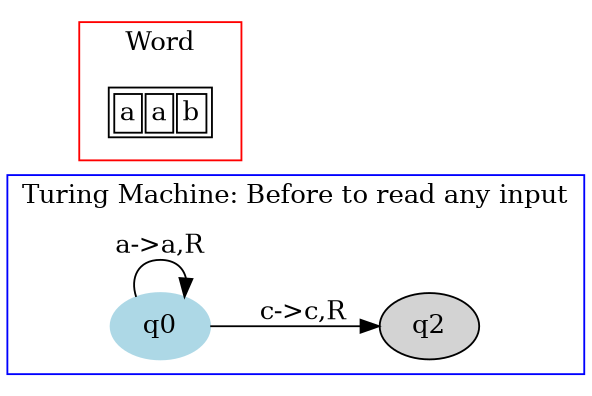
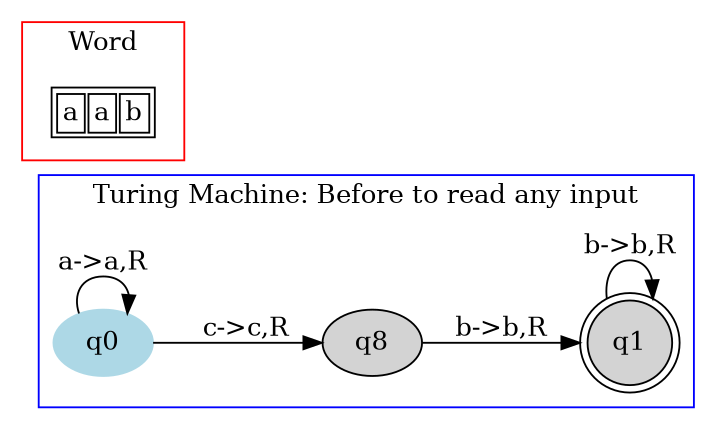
node "q2": label "q2" -> "q8"
node "q1": added
